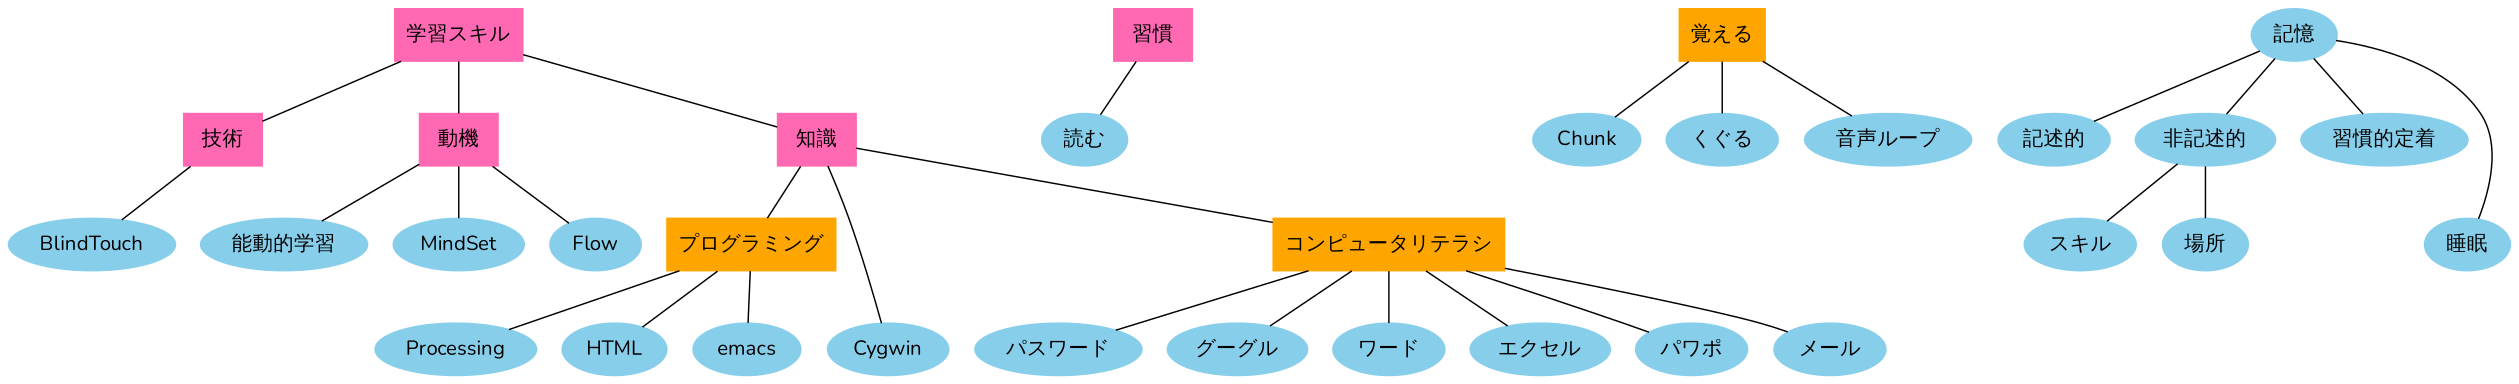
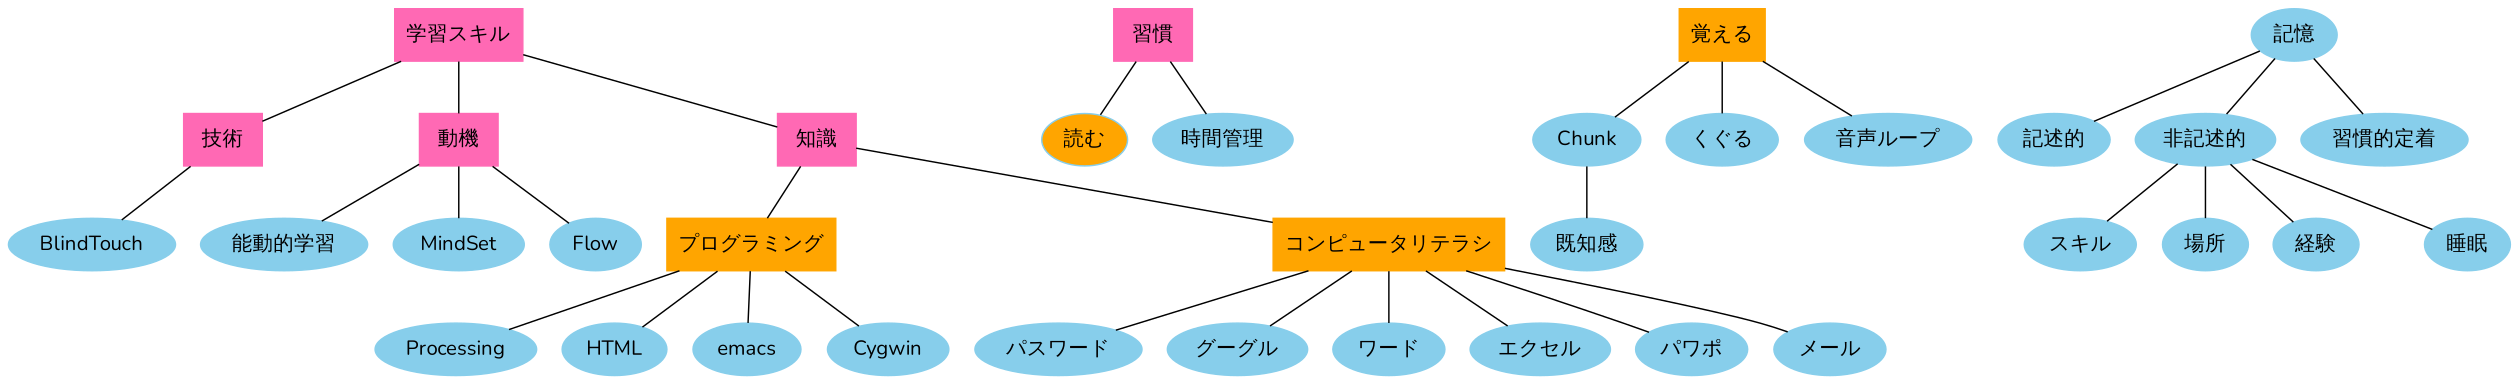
edge "記憶" -- "睡眠": now "非記述的" -- "睡眠"
node "読む": fillcolor skyblue -> orange
node "時間管理": added
edge "知識" -- "Cygwin": now "プログラミング" -- "Cygwin"
node "既知感": added
node "経験": added
